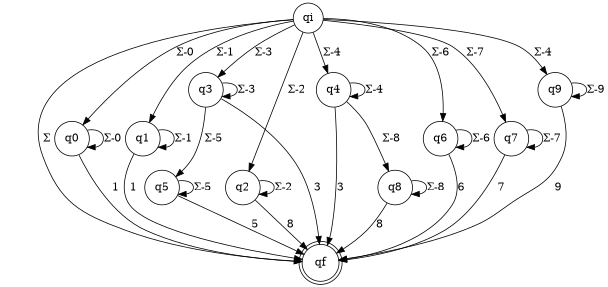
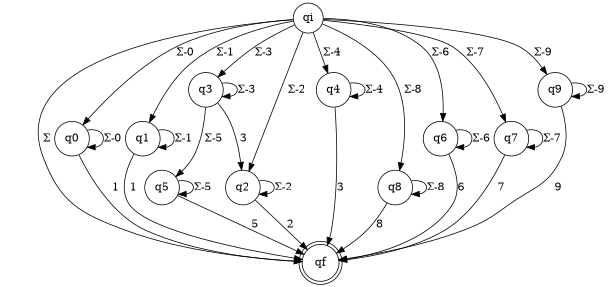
edge "qi" -> "q9": label "Σ-4" -> "Σ-9"
edge "q4" -> "q8": now "qi" -> "q8"
edge "q3" -> "qf": now "q3" -> "q2"
edge "q2" -> "qf": label "8" -> "2"
